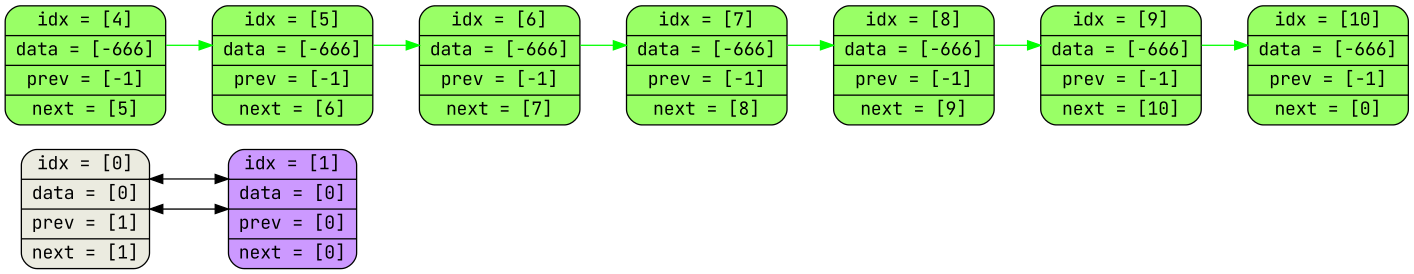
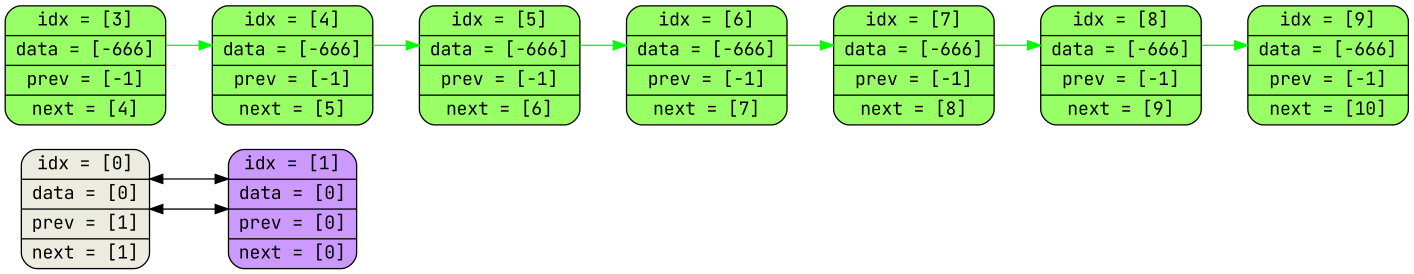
node "idx = [3]": added
node "idx = [10]": removed
